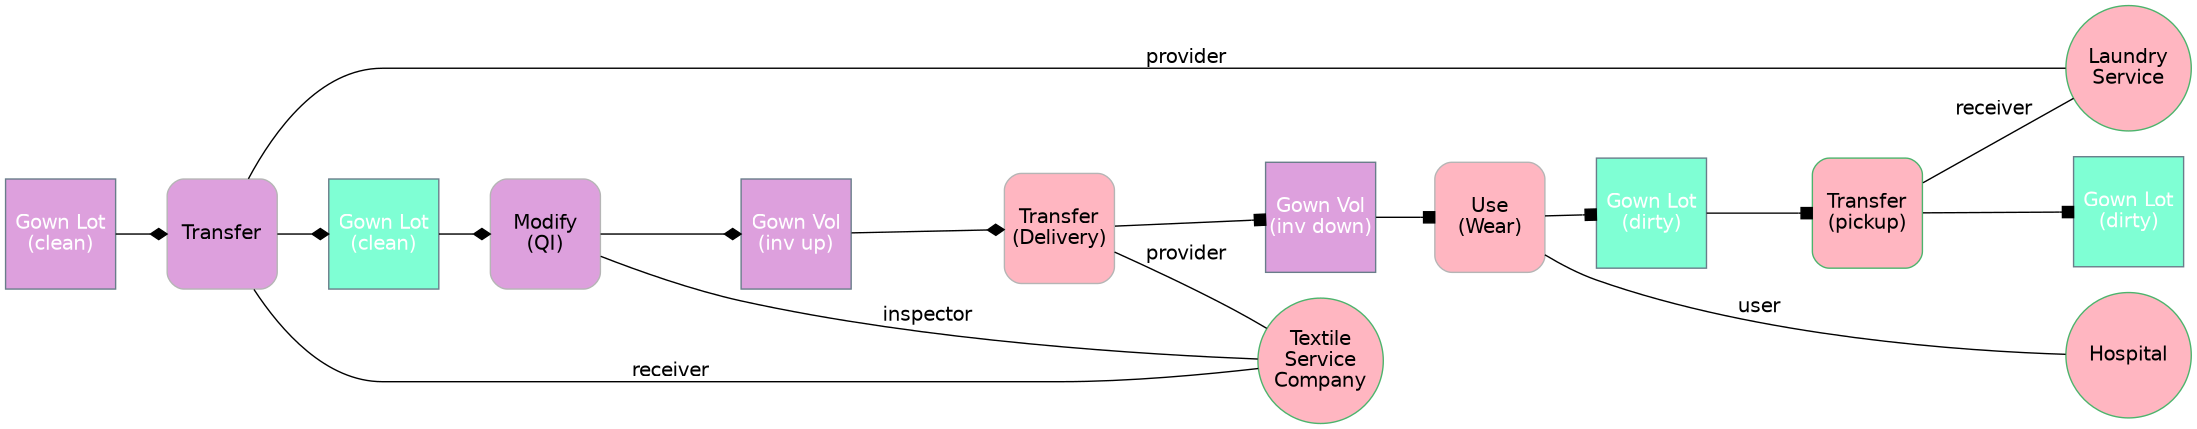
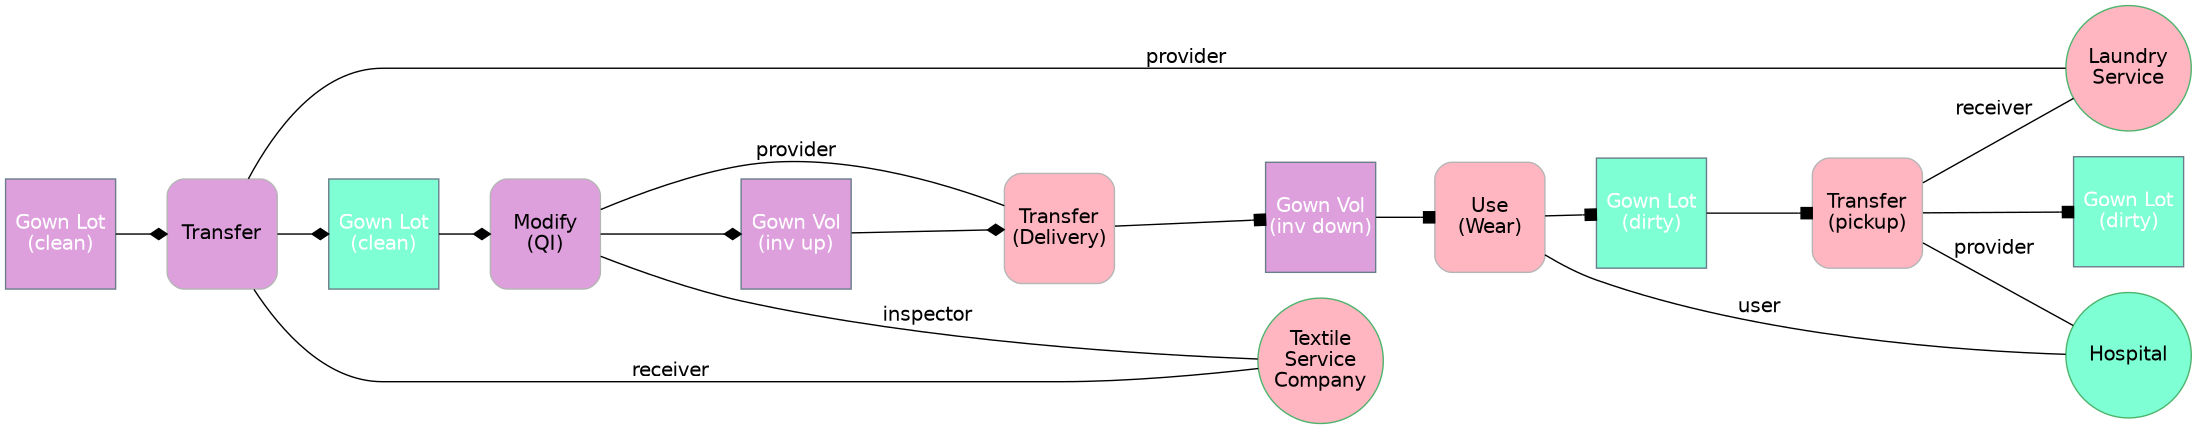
node "Transfer (pickup)": color #4cb46c -> #b5b5b5
edge "Transfer (pickup)" -- "Hospital": added, label "provider"
edge "Transfer (Delivery)" -- "Textile Service Company": now "Transfer (Delivery)" -- "Modify (QI)"
node "Hospital": fillcolor lightpink -> aquamarine
